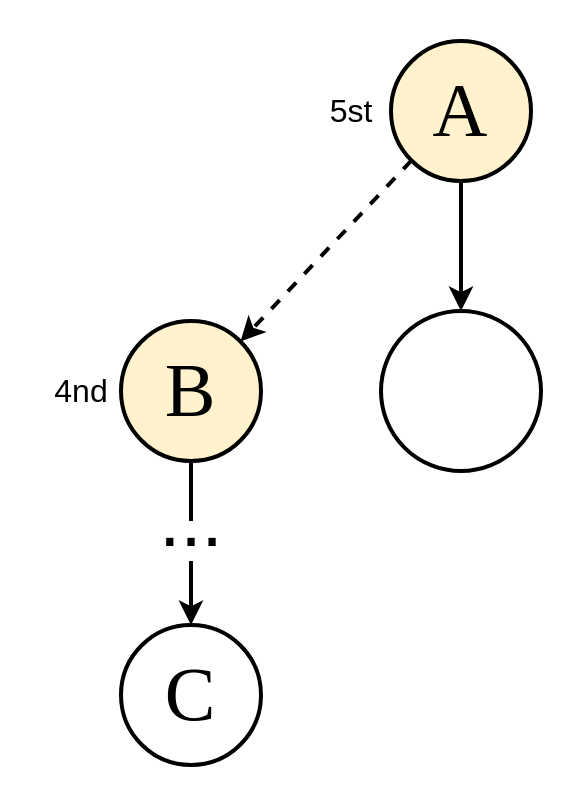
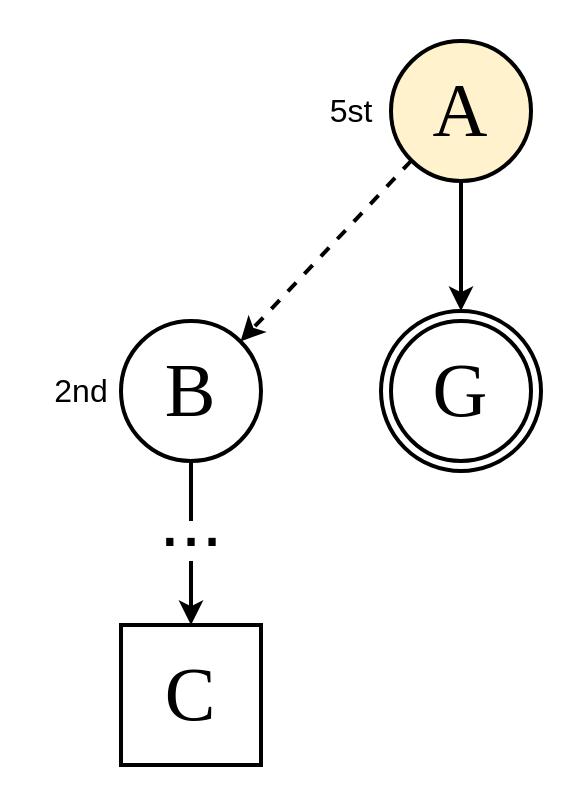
node "4nd": label "4nd" -> "2nd"
node "B": fillcolor #fff2cc -> #ffffff
node "G": added
node "C": shape ellipse -> rectangle
